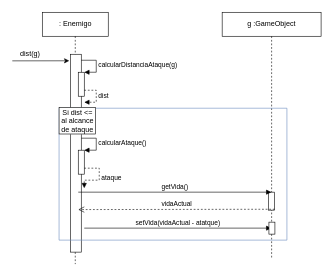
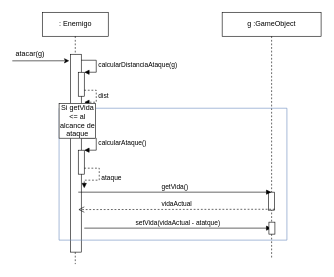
node "dist(g)": label "dist(g)" -> "atacar(g)"
node "Si dist <= al alcance de ataque": label "Si dist <= al alcance de ataque" -> "Si getVida <= al alcance de ataque"
